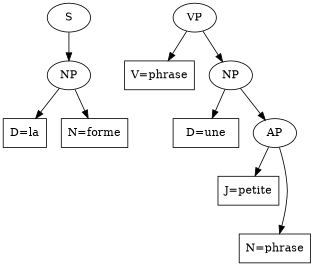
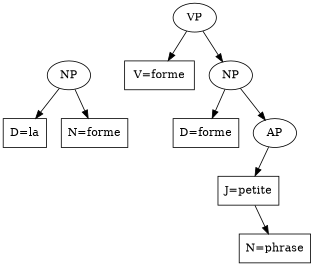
node "S": removed
node "V=phrase": label "V=phrase" -> "V=forme"
node "D=une": label "D=une" -> "D=forme"
edge "AP" -> "N=phrase": now "J=petite" -> "N=phrase"
